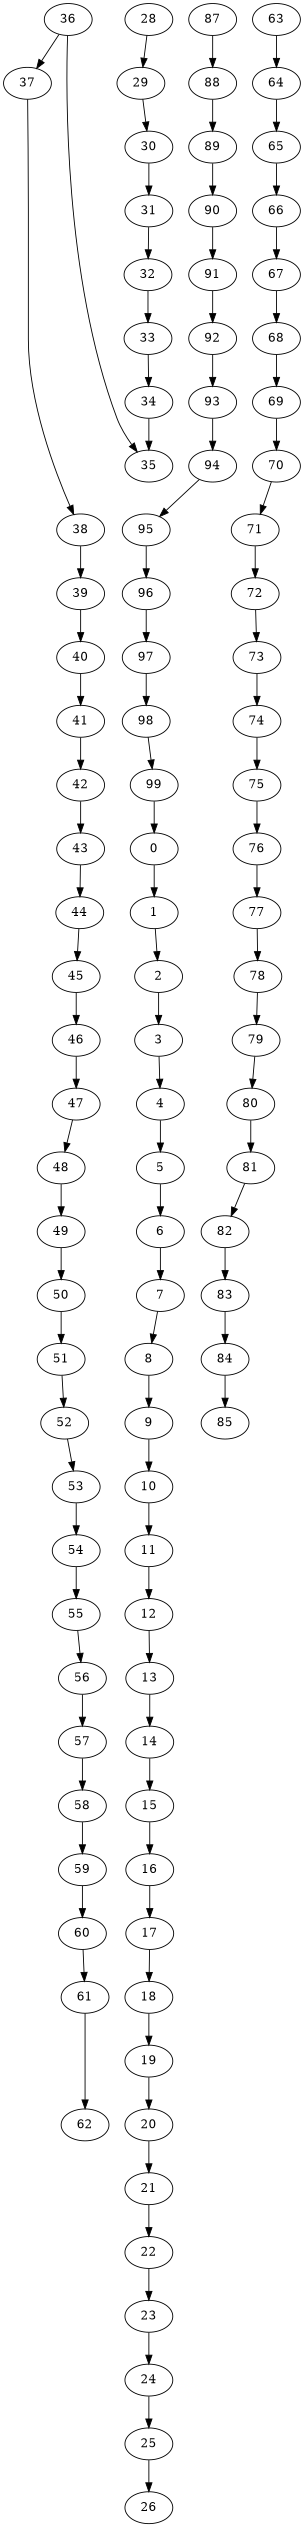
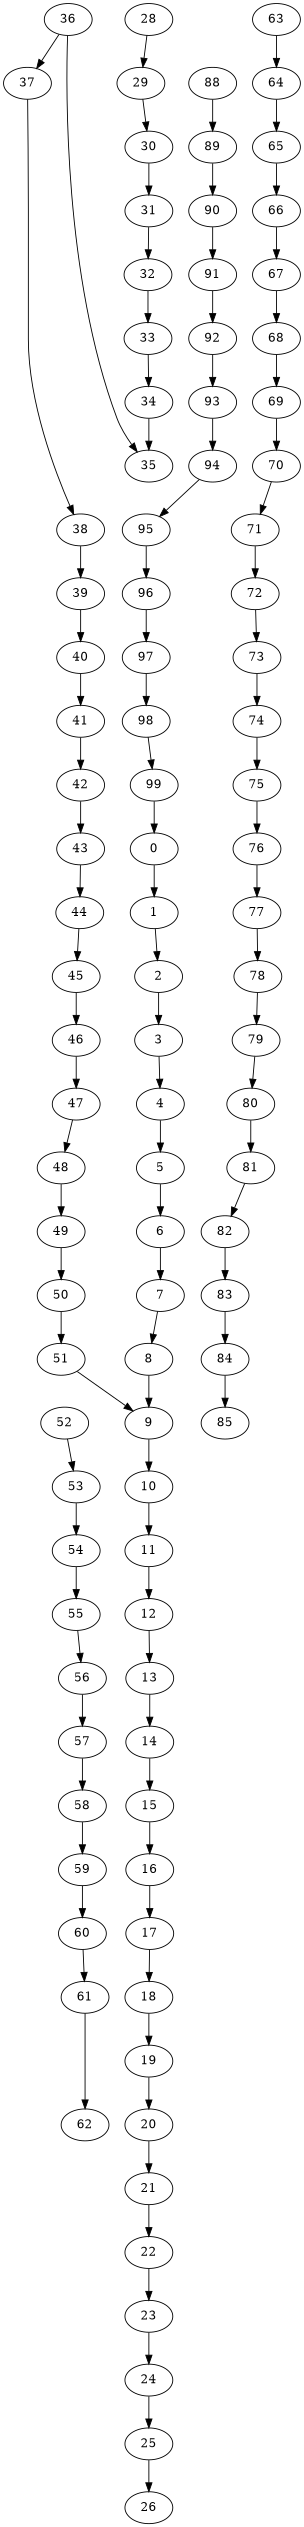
node "87": removed
edge "51" -> "52": now "51" -> "9"
